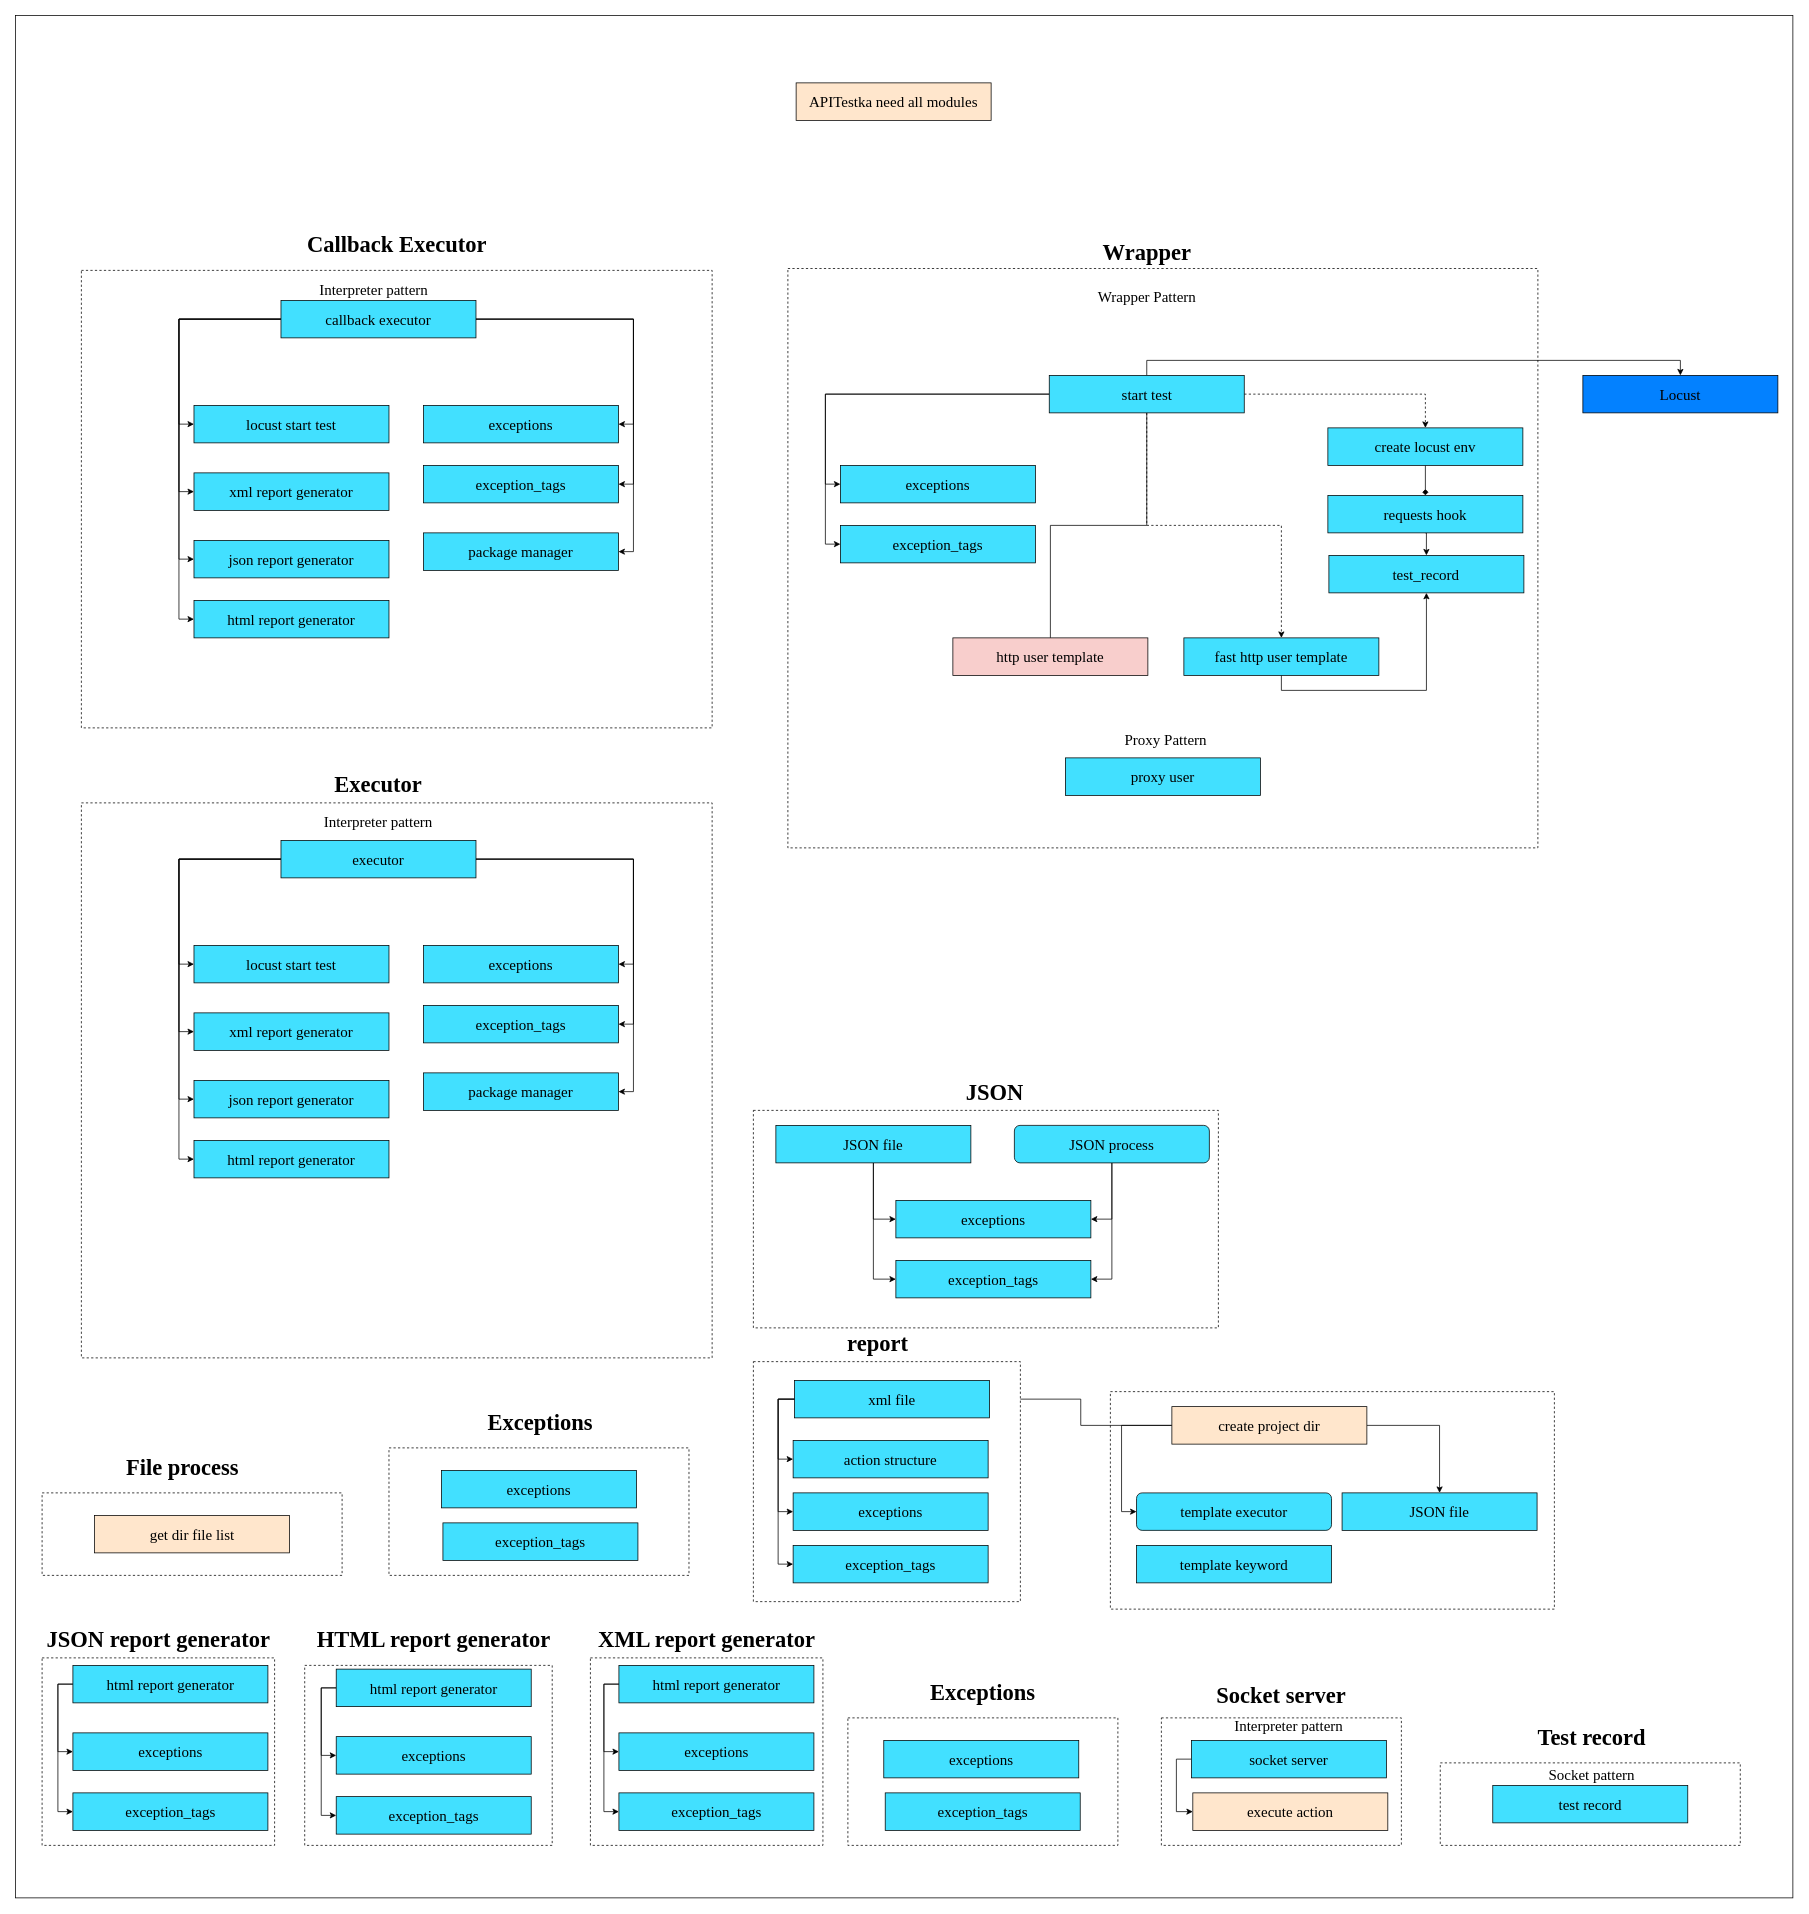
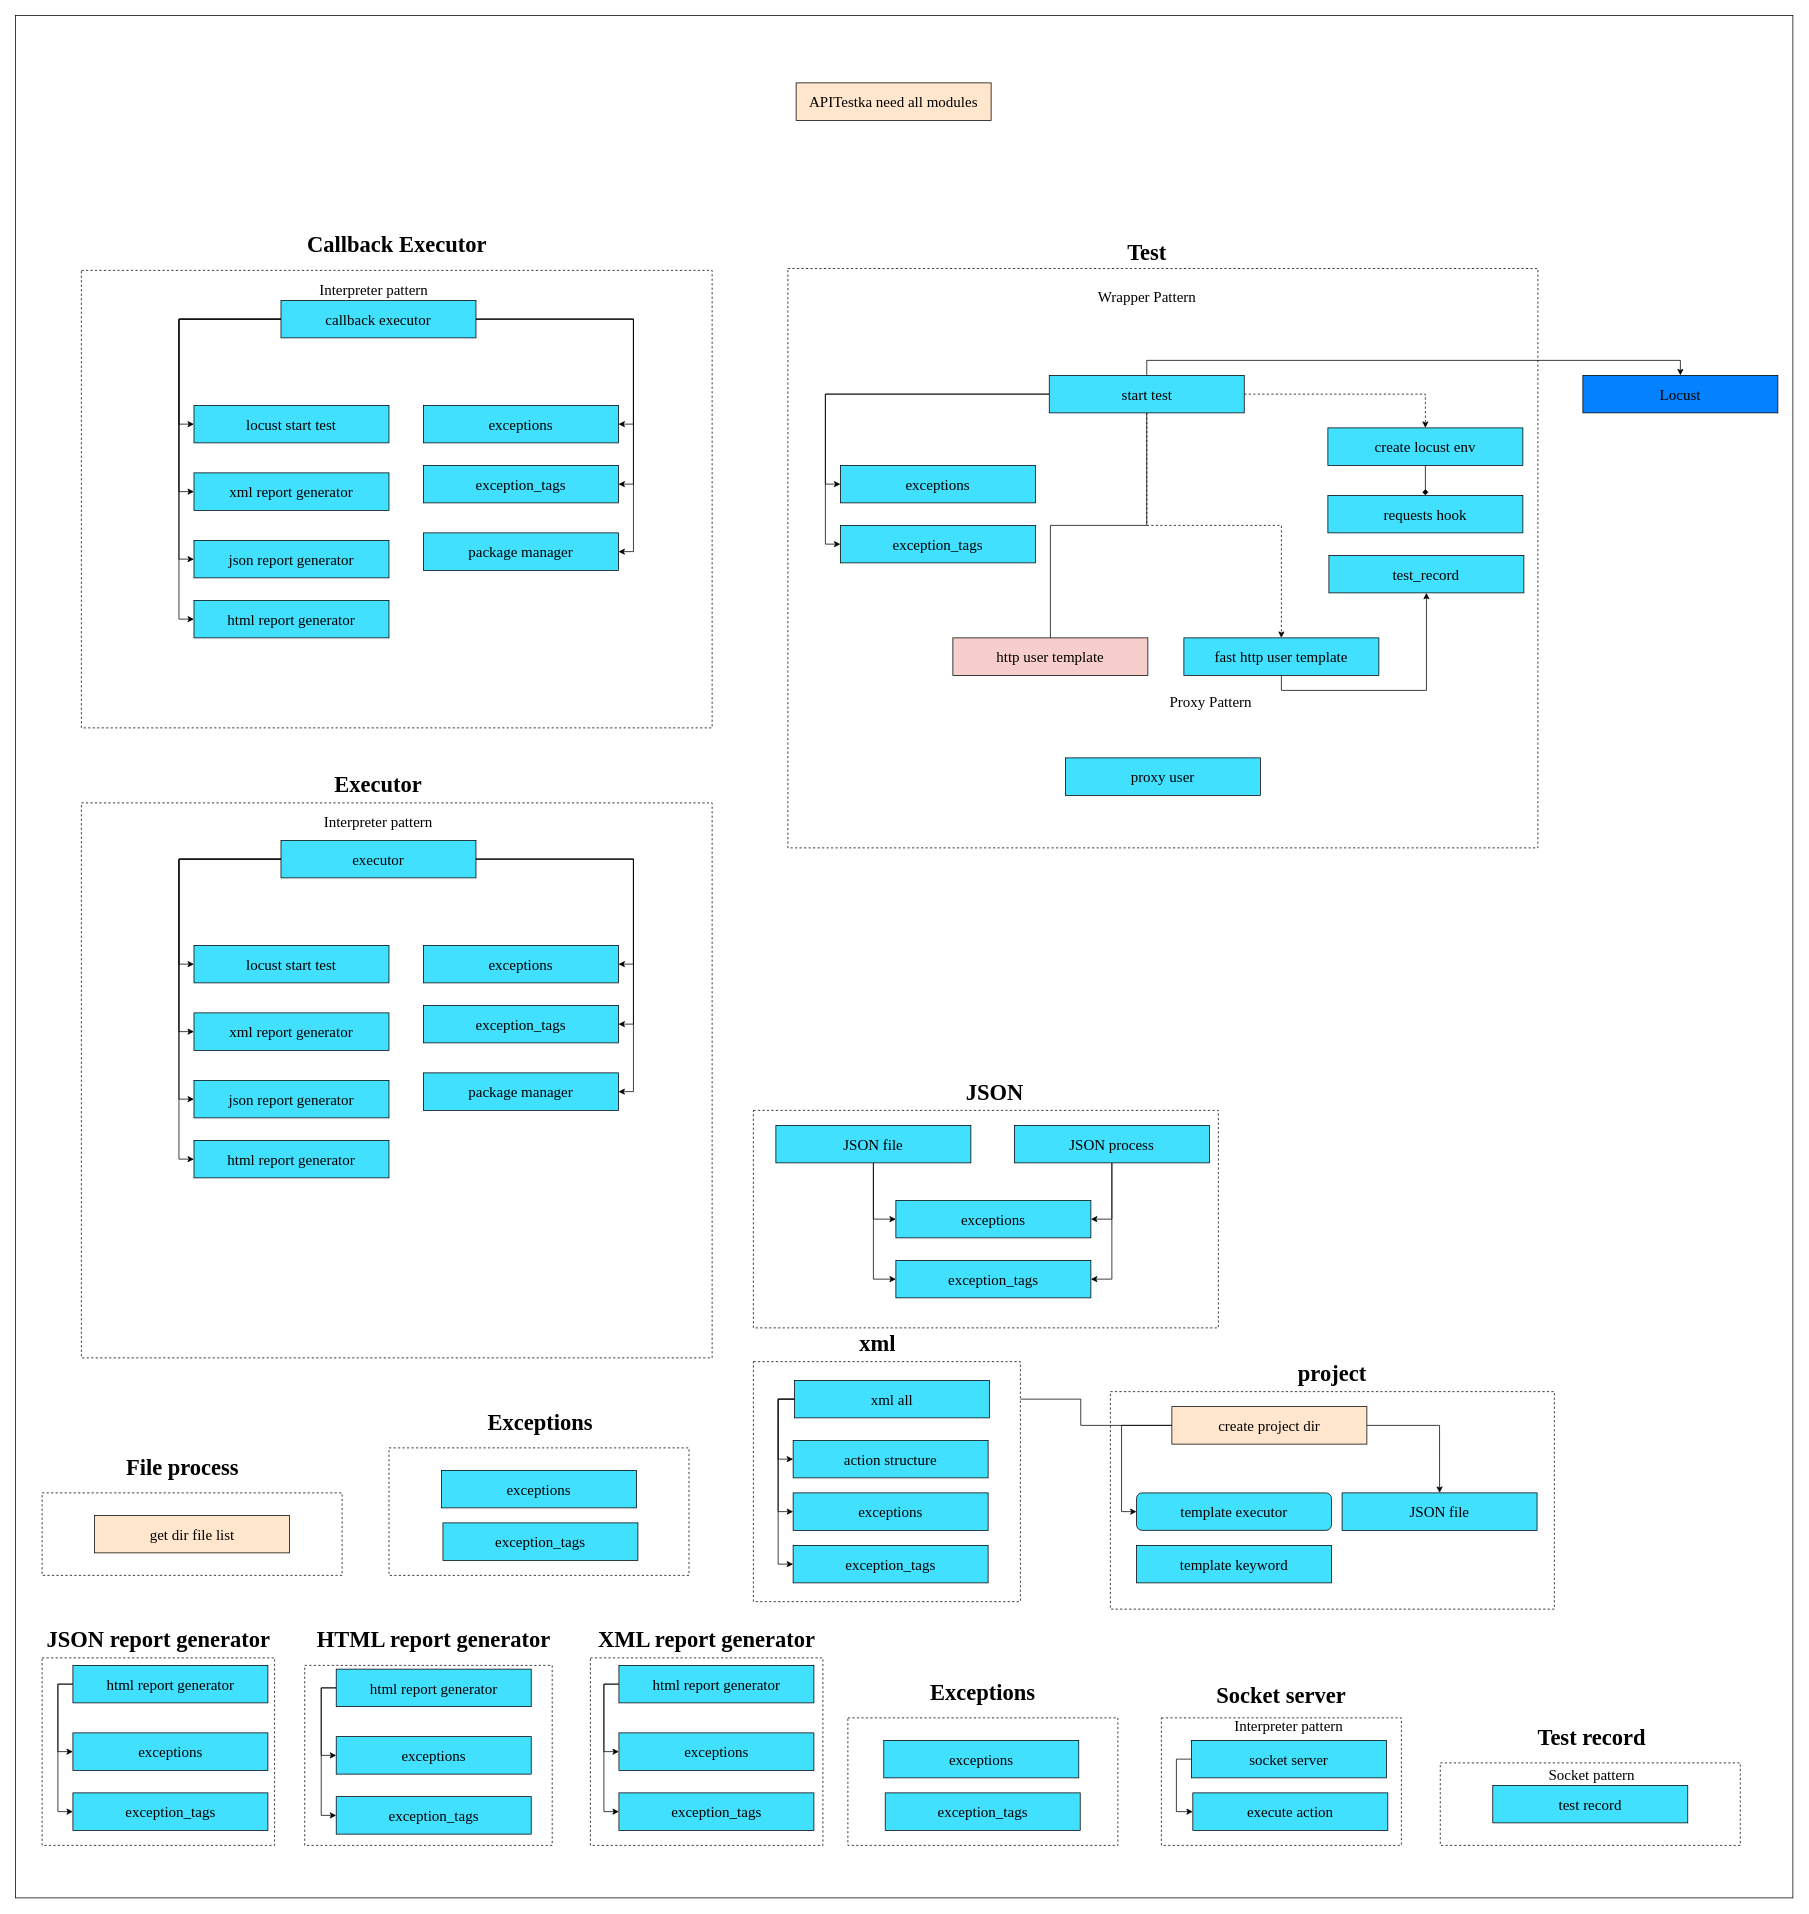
node "Wrapper": label "Wrapper" -> "Test"
edge "requests hook" -> "test_record": removed
node "Proxy Pattern": moved (1166, 739) -> (1211, 702)
node "JSON process": shape rounded rectangle -> rectangle
node "report": label "report" -> "xml"
node "project": added
node "xml file": label "xml file" -> "xml all"
node "execute action": fillcolor #ffe6cc -> #42e0ff
